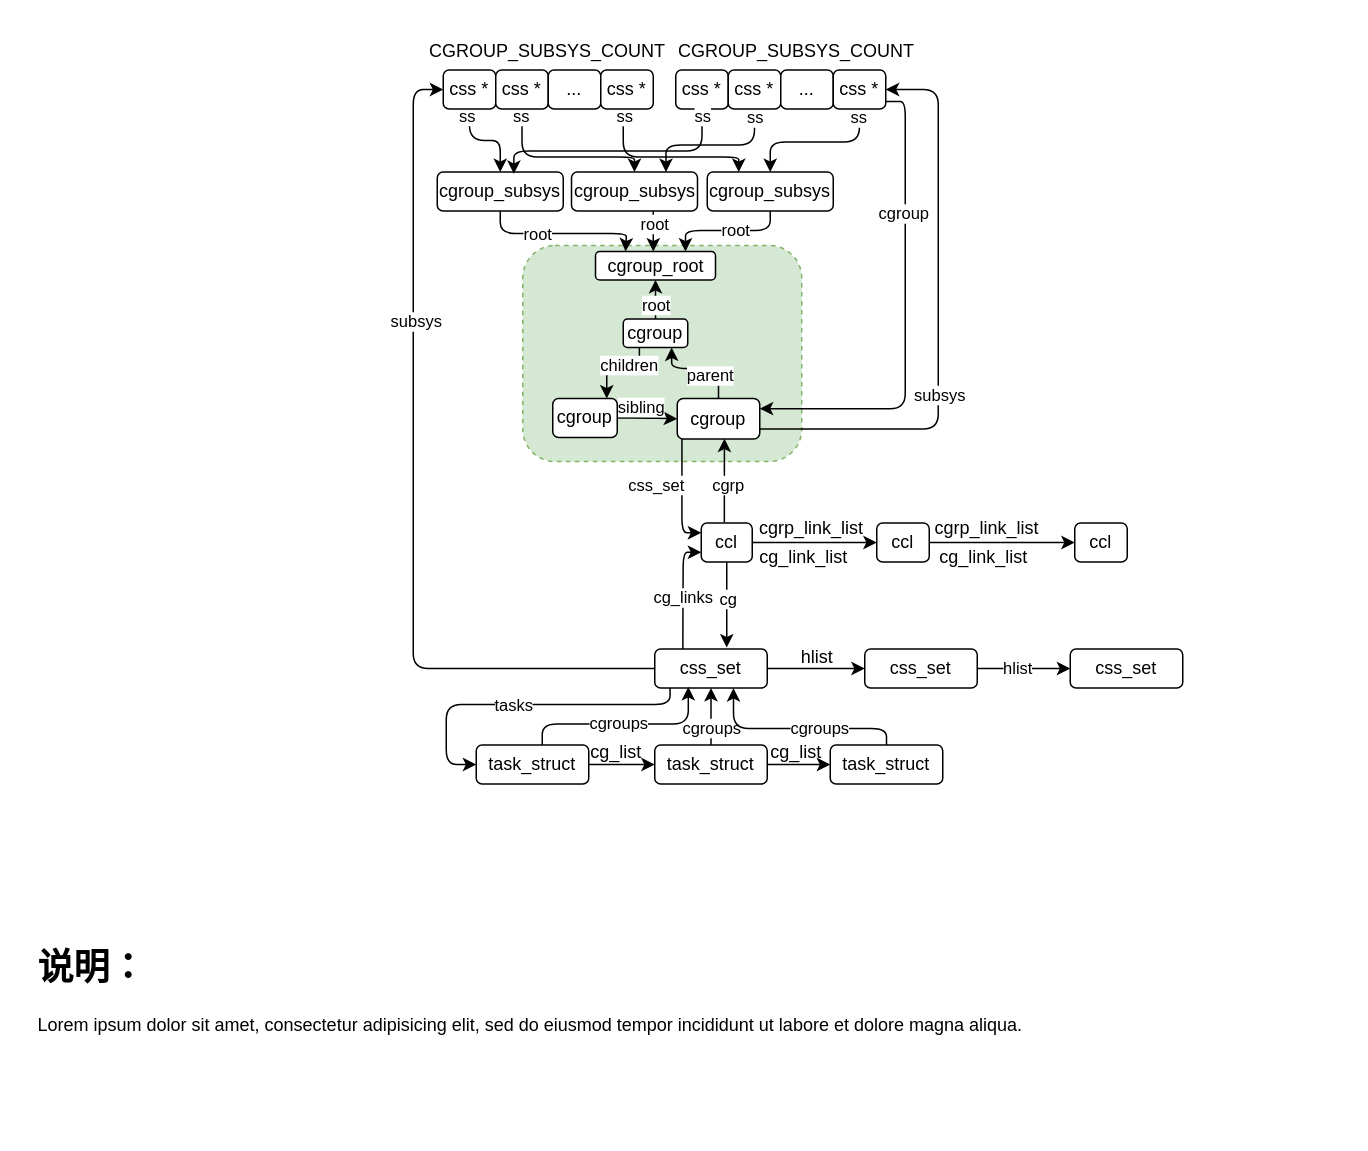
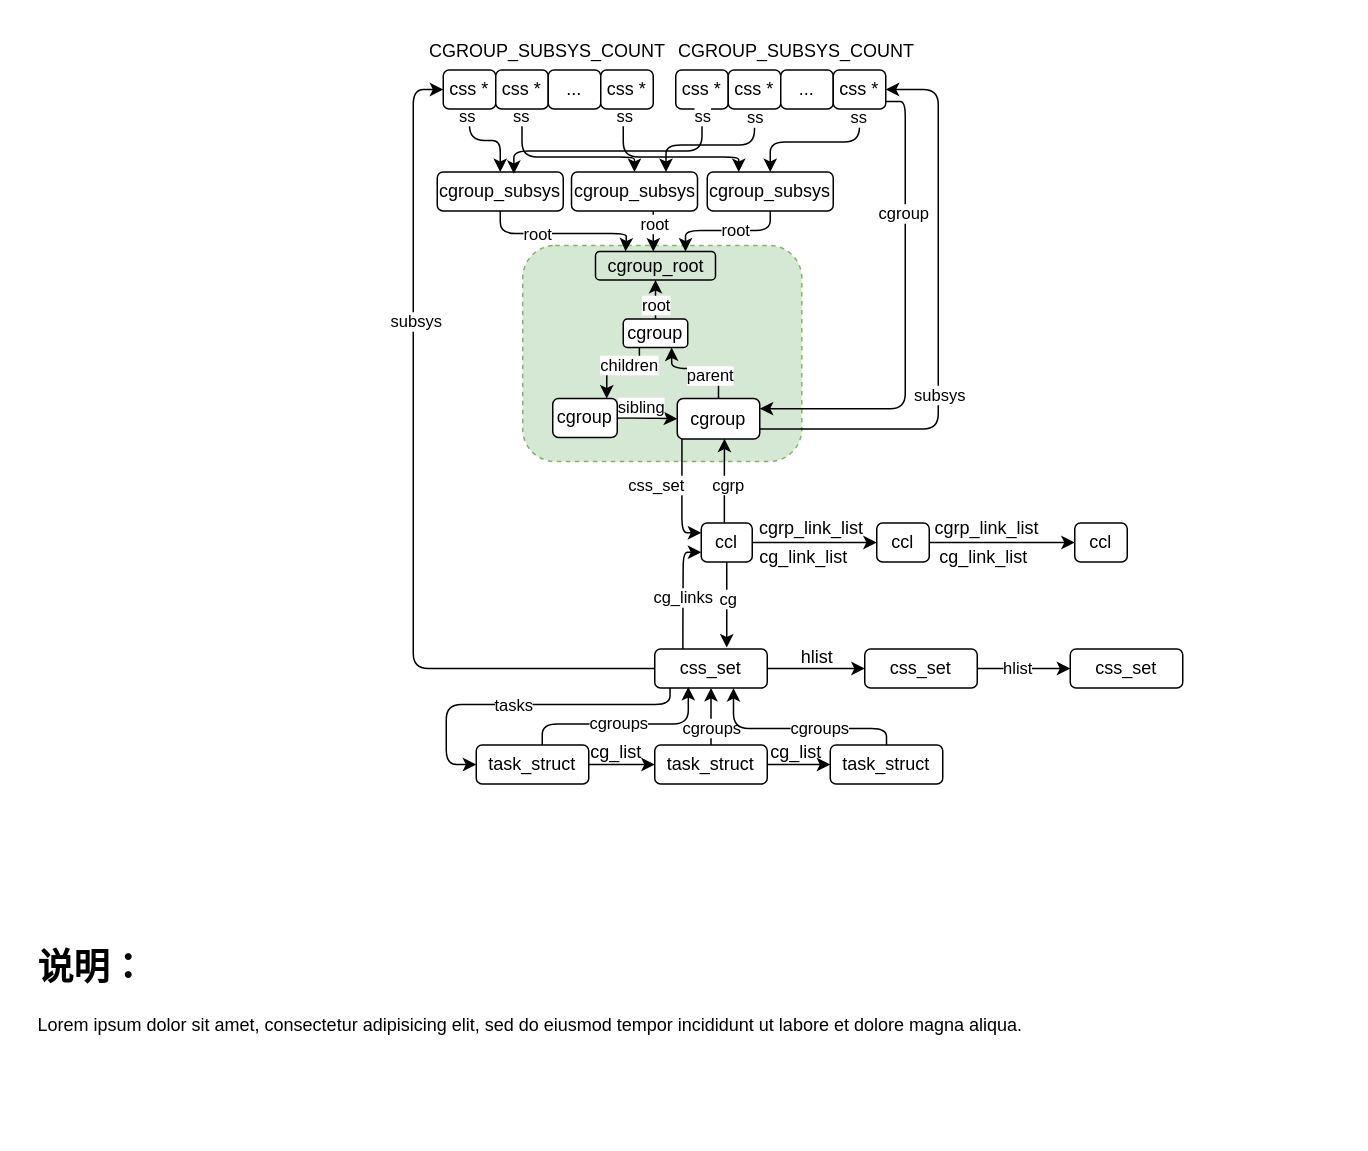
node "cgroup_root": fillcolor #ffffff -> #d5e8d4
